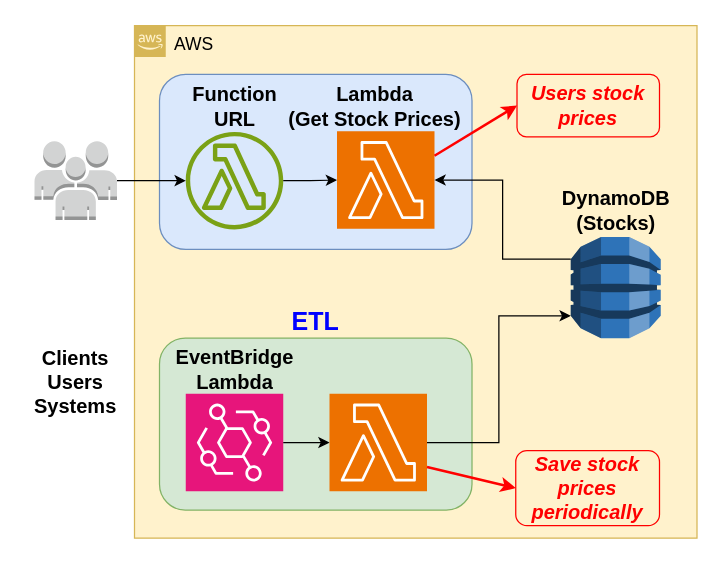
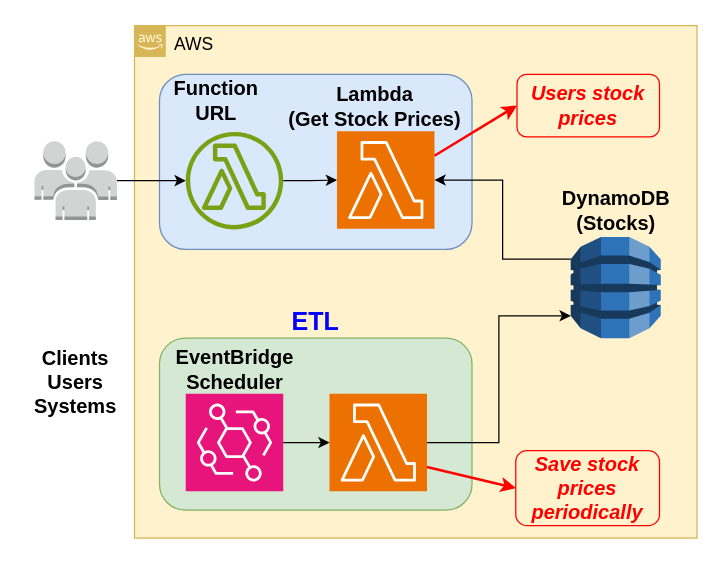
node "Function URL": moved (234, 106) -> (216, 100)
node "EventBridge Lambda": label "EventBridge Lambda" -> "EventBridge Scheduler"
